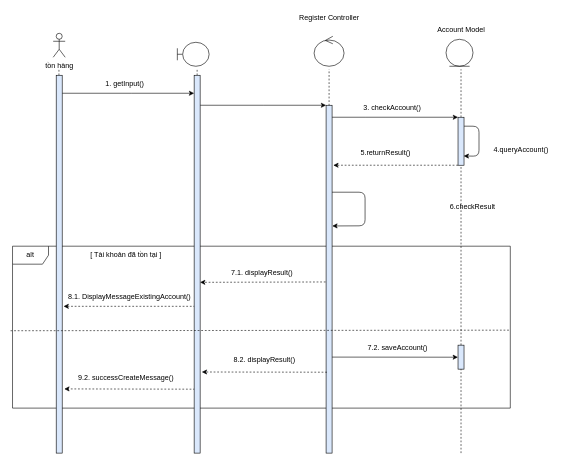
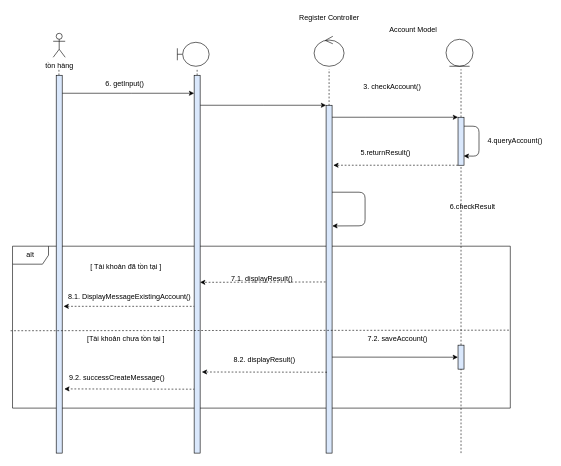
node "Account Model": moved (461, 30) -> (413, 30)
node "1. getInput()": label "1. getInput()" -> "6. getInput()"
node "3. checkAccount()": moved (392, 108) -> (392, 87)
node "4.queryAccount()": moved (521, 150) -> (515, 141)
node "[ Tài khoản đã tồn tại ]": moved (126, 255) -> (126, 267)
node "7.1. displayResult()": moved (262, 273) -> (262, 279)
node "[Tài khoản chưa tồn tại ]": added
node "7.2. saveAccount()": moved (398, 348) -> (398, 339)
node "9.2. successCreateMessage()": moved (126, 378) -> (117, 378)
